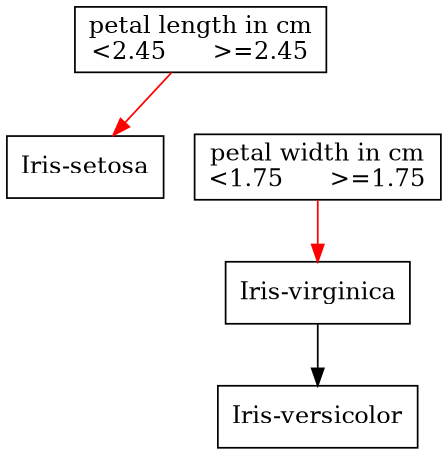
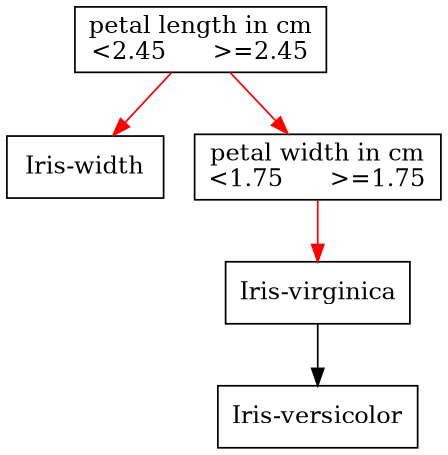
edge "petal length in cm <2.45      >=2.45" -> "petal width in cm <1.75      >=1.75": added
node "Iris-setosa": label "Iris-setosa" -> "Iris-width"
